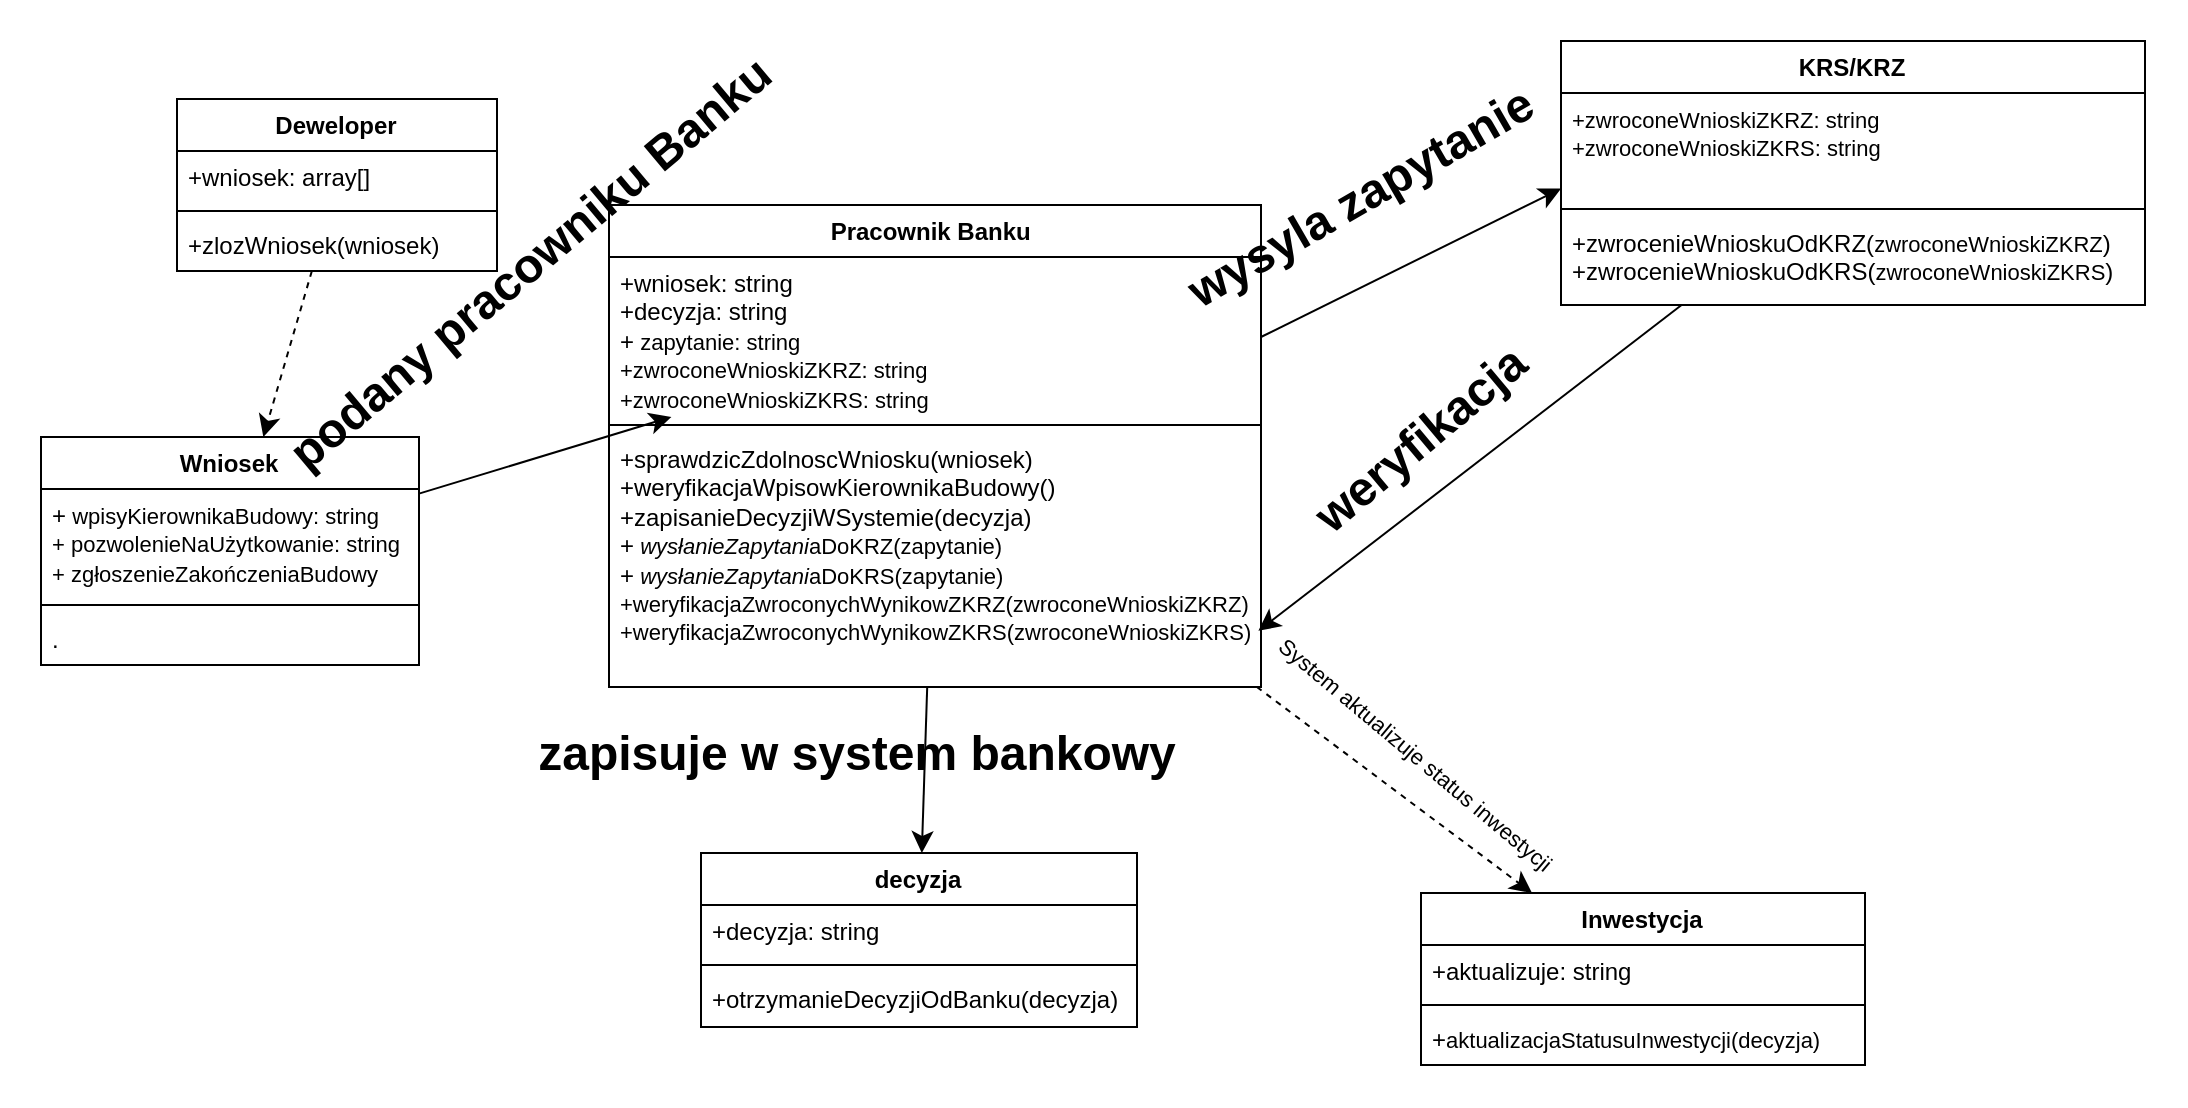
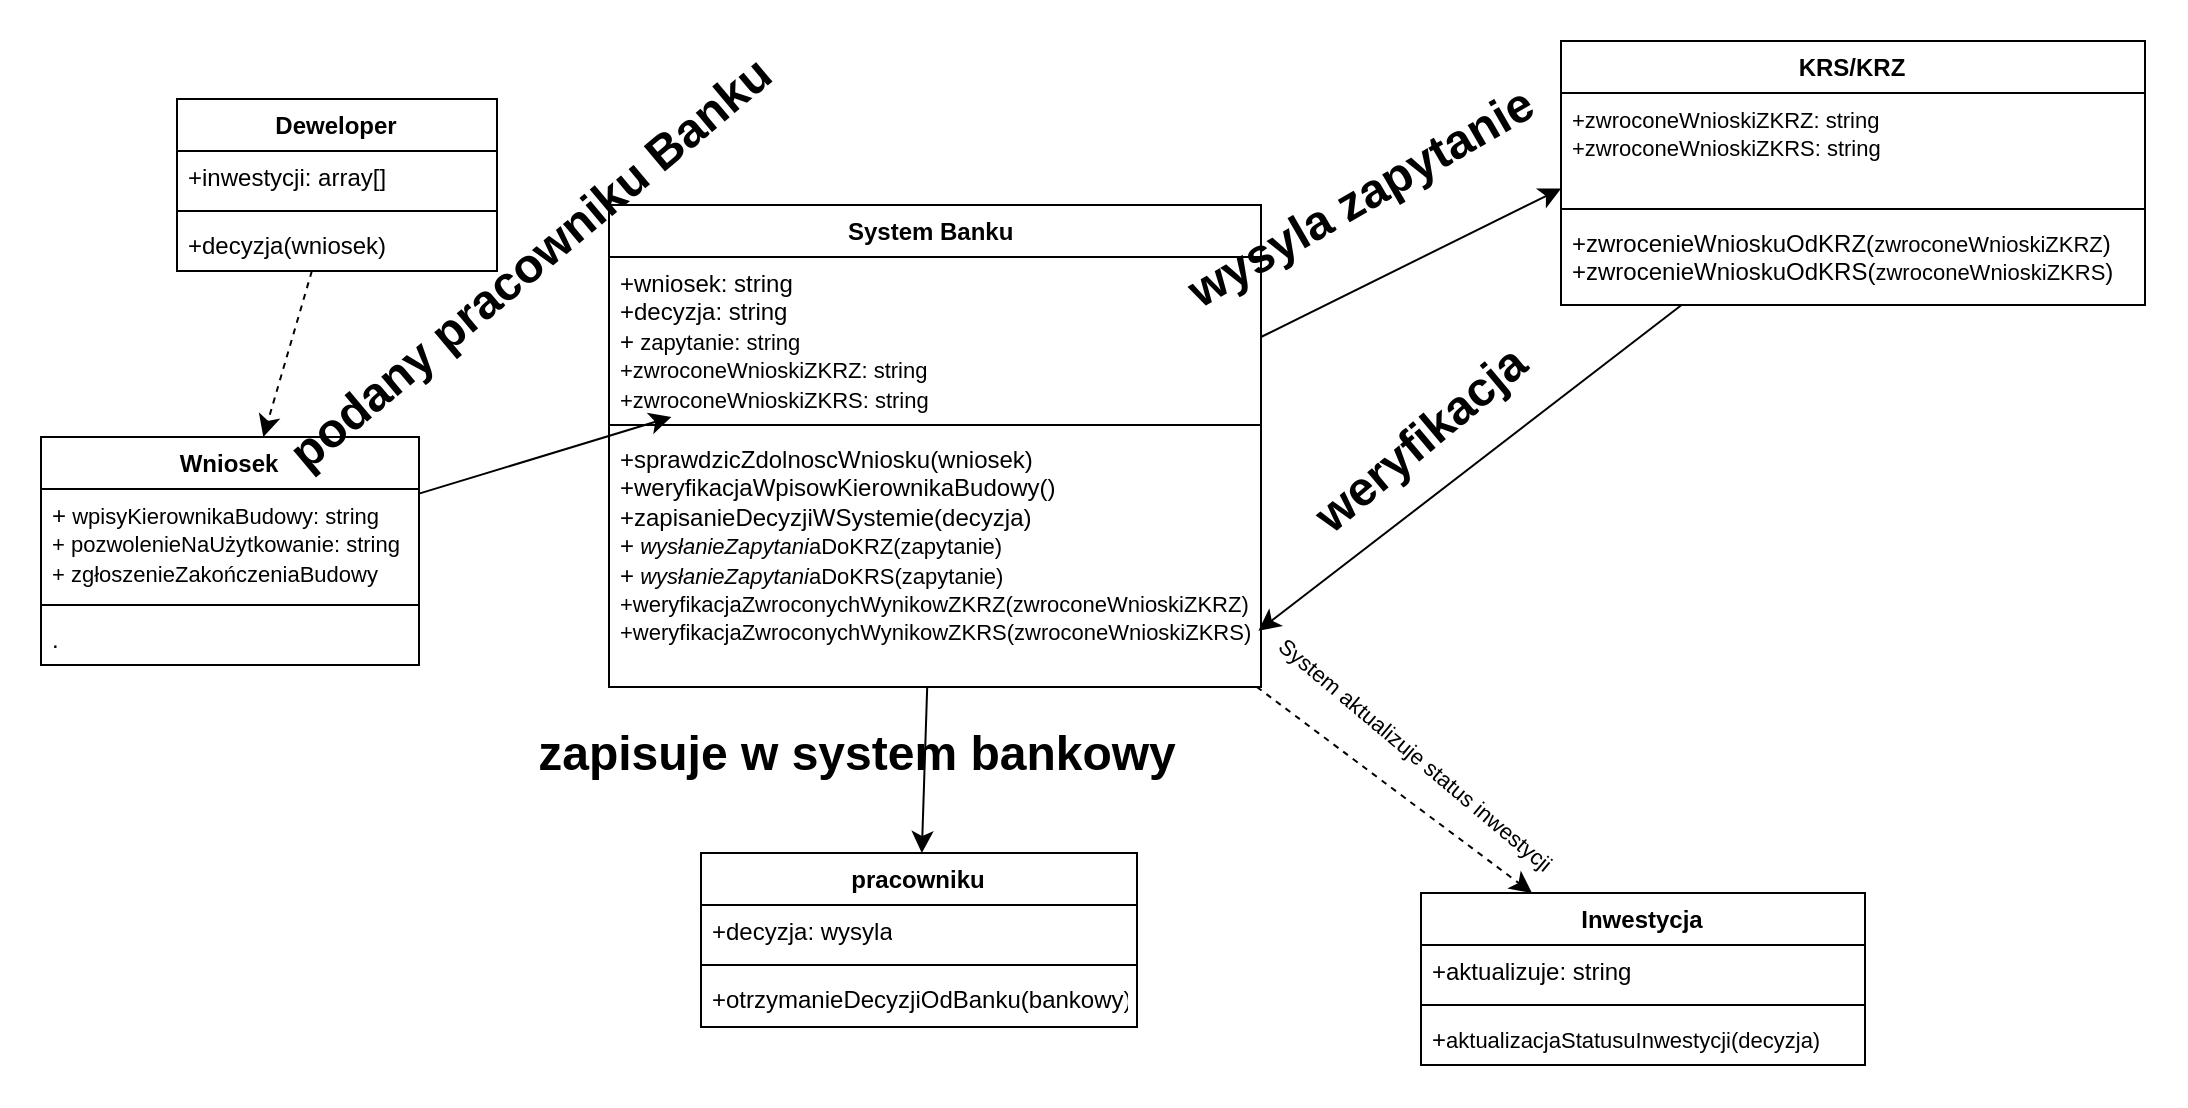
node "+wniosek: array[]": label "+wniosek: array[]" -> "+inwestycji: array[]"
node "Pracownik Banku": label "Pracownik Banku" -> "System Banku"
node "+zlozWniosek(wniosek)": label "+zlozWniosek(wniosek)" -> "+decyzja(wniosek)"
node "decyzja": label "decyzja" -> "pracowniku"
node "+decyzja: string": label "+decyzja: string" -> "+decyzja: wysyla"
node "+otrzymanieDecyzjiOdBanku(decyzja)": label "+otrzymanieDecyzjiOdBanku(decyzja)" -> "+otrzymanieDecyzjiOdBanku(bankowy)"
